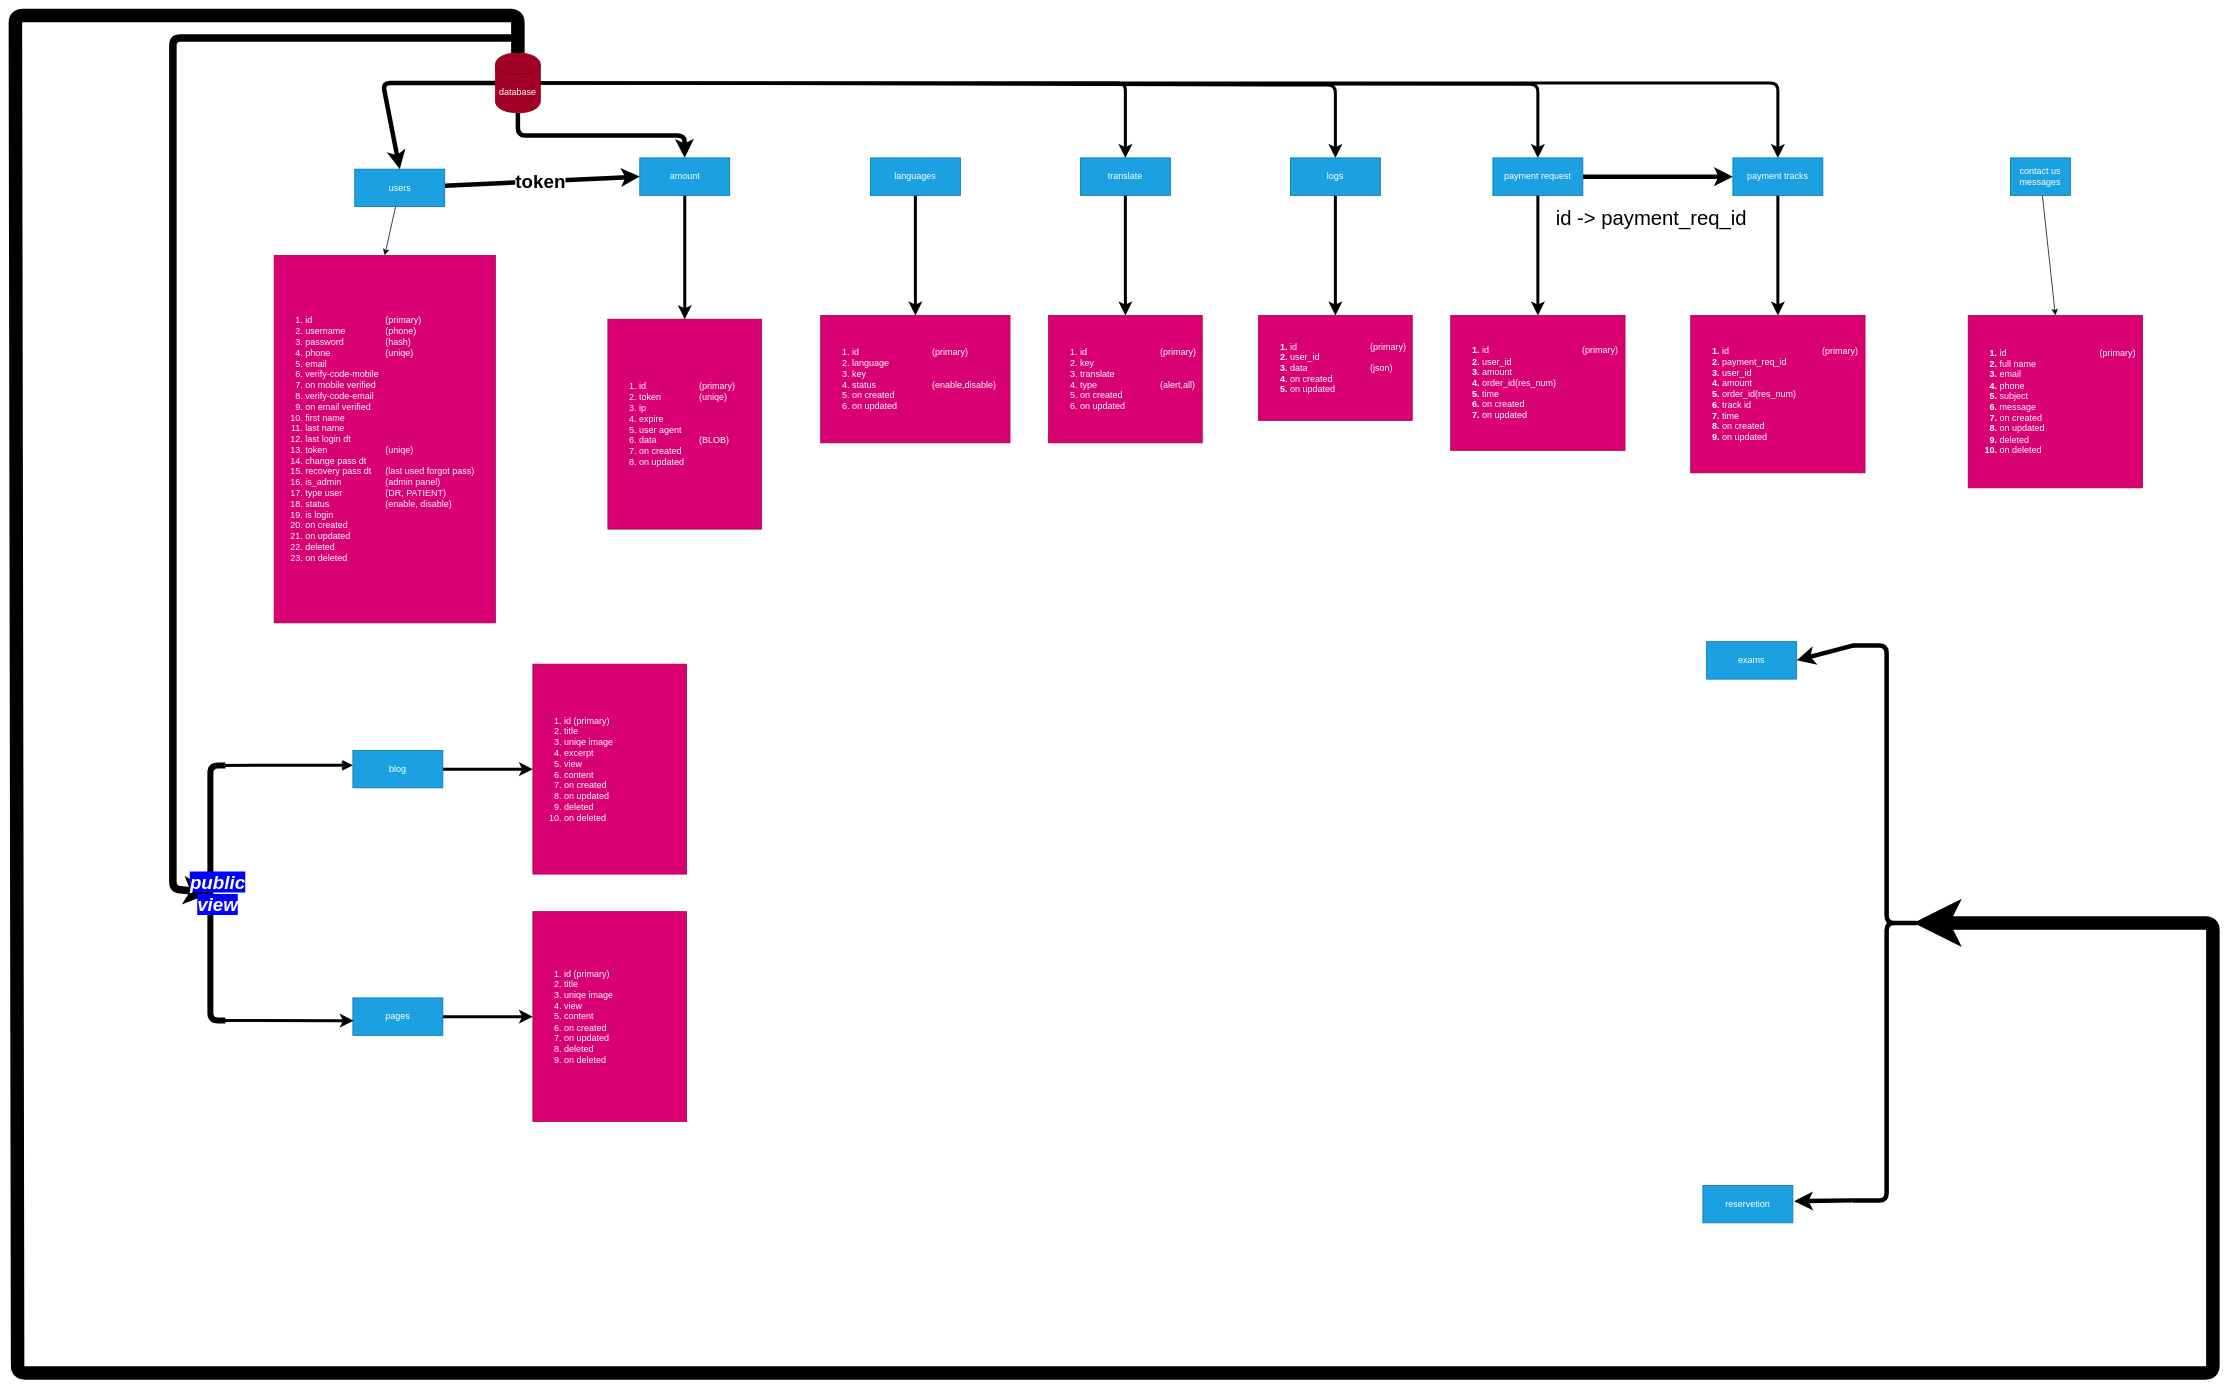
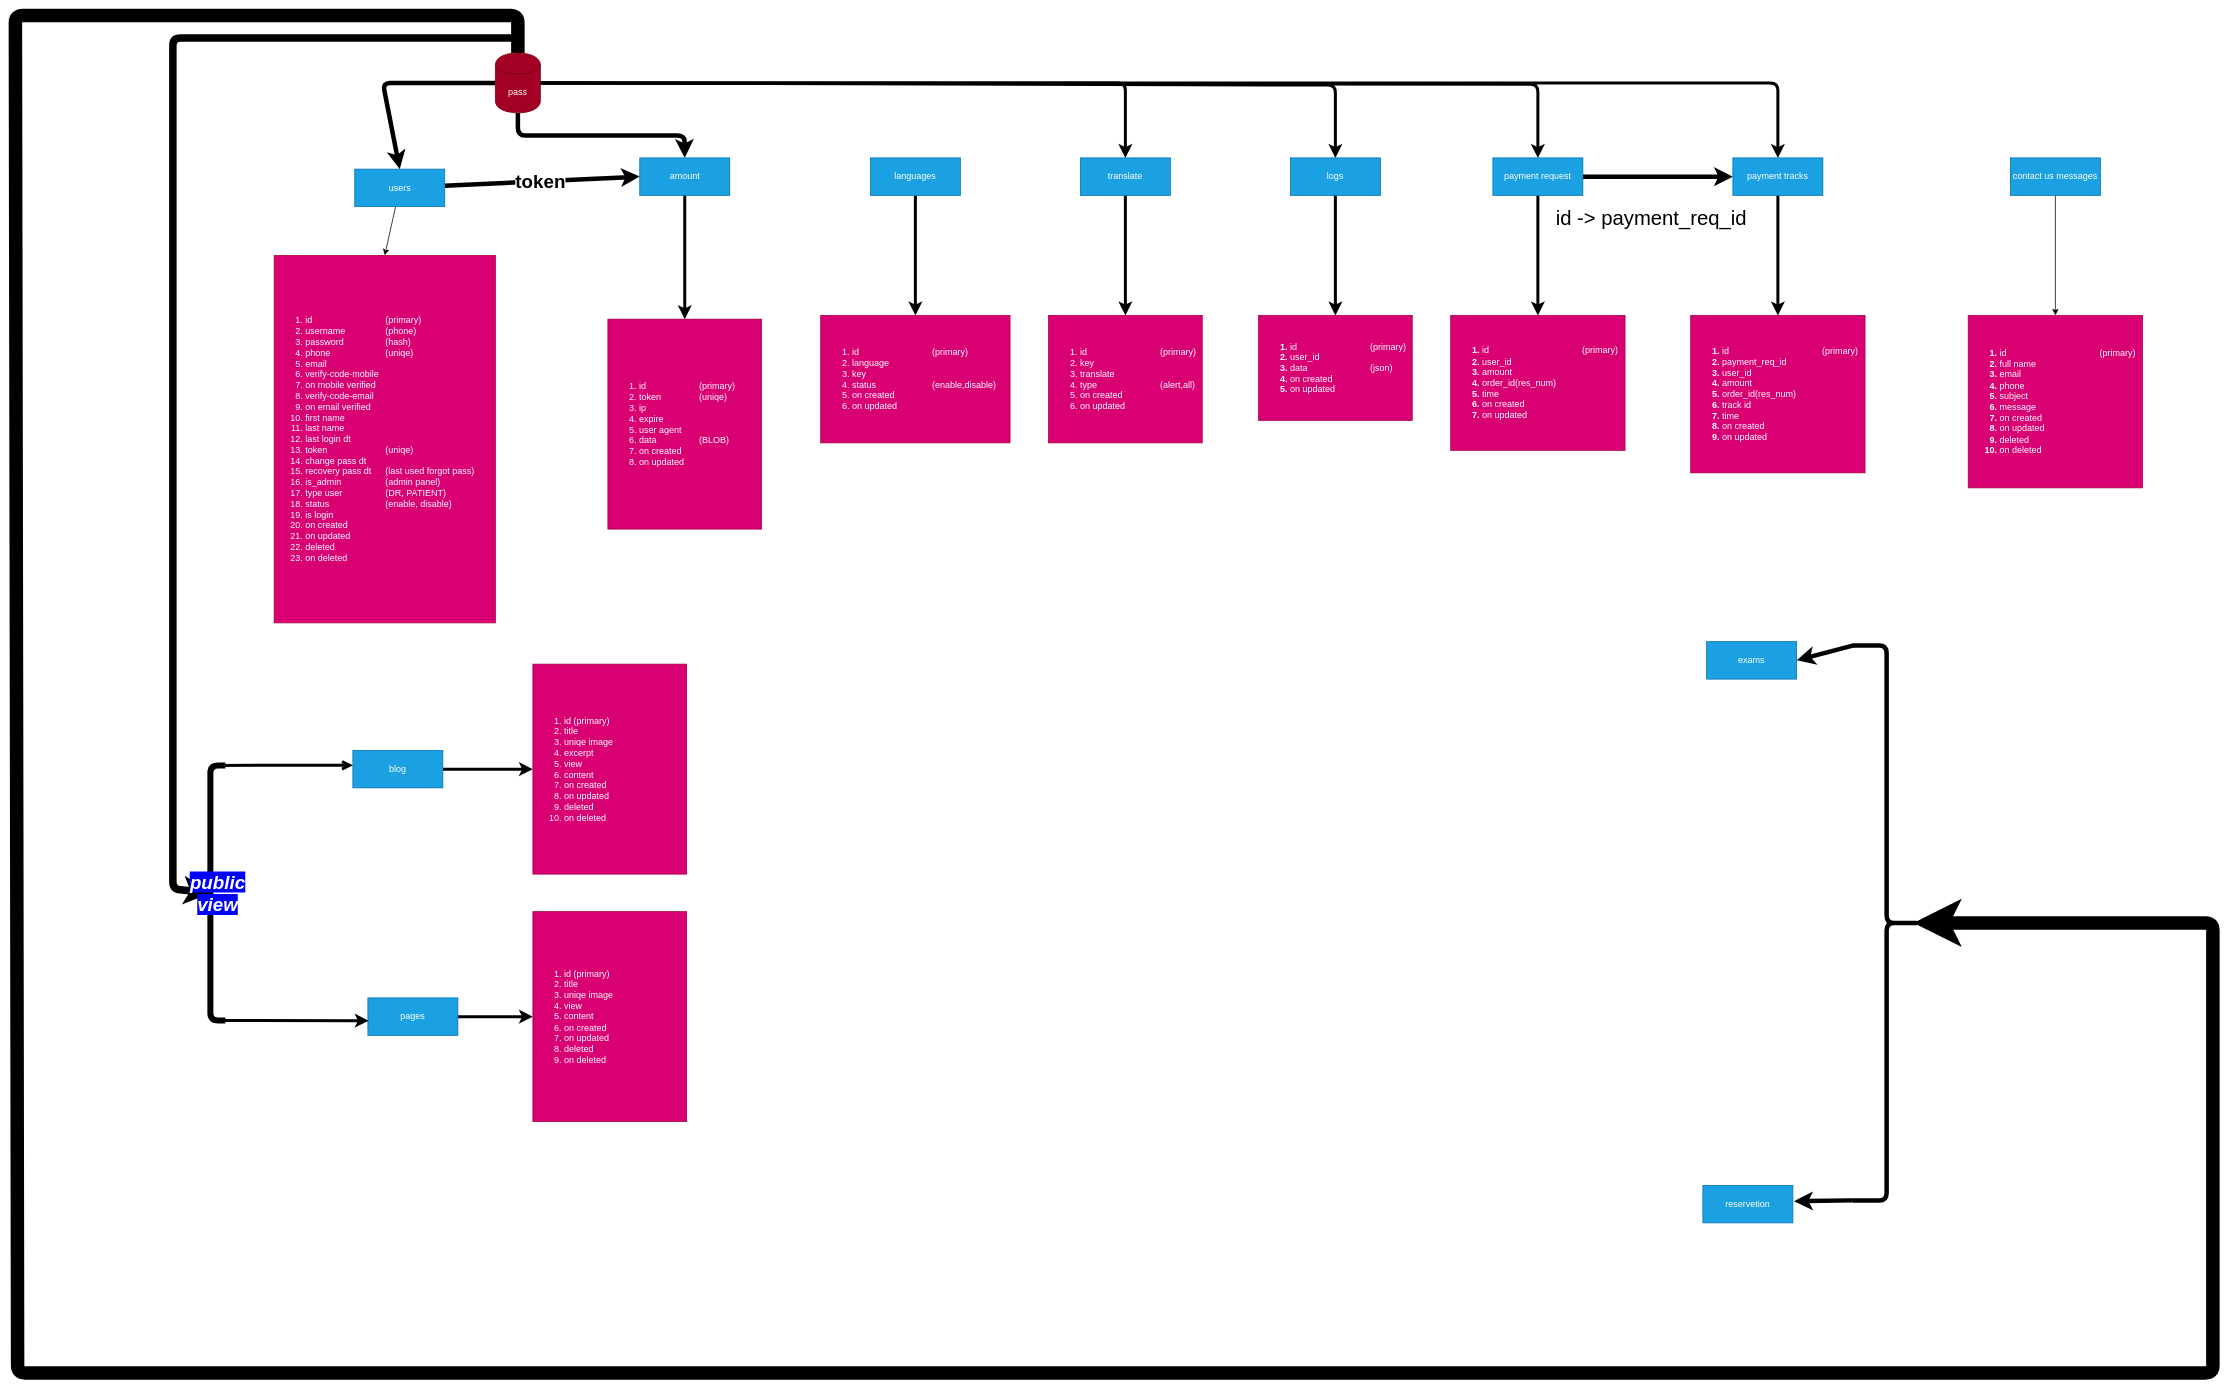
node "database": label "database" -> "pass"
node "contact us messages": size 60x38 -> 90x38
node "pages": moved (398, 1017) -> (413, 1017)
